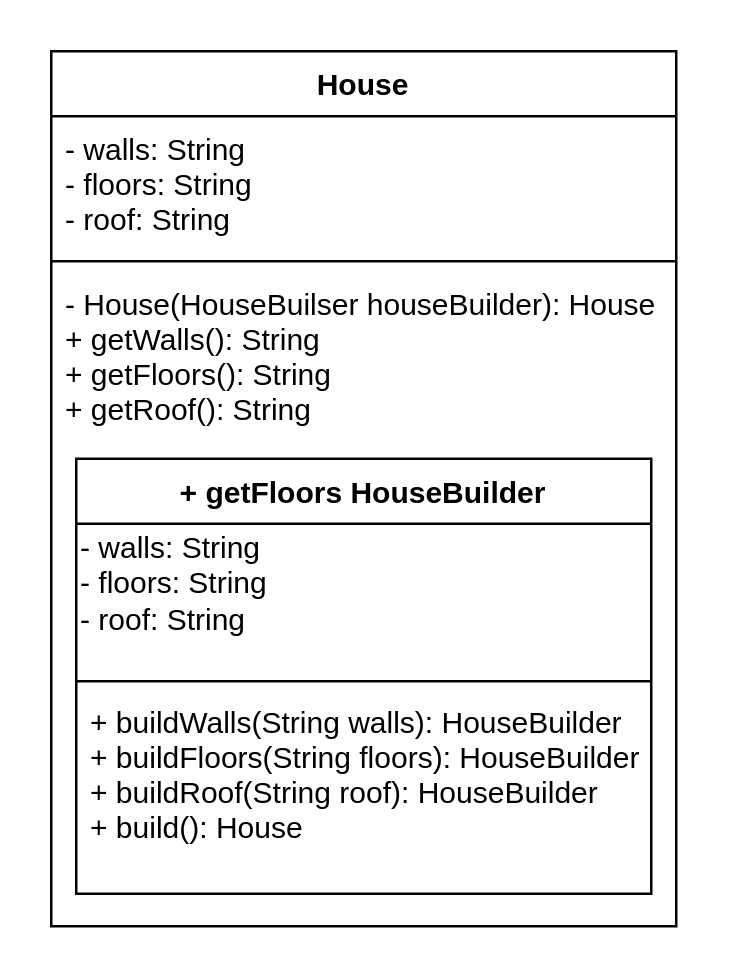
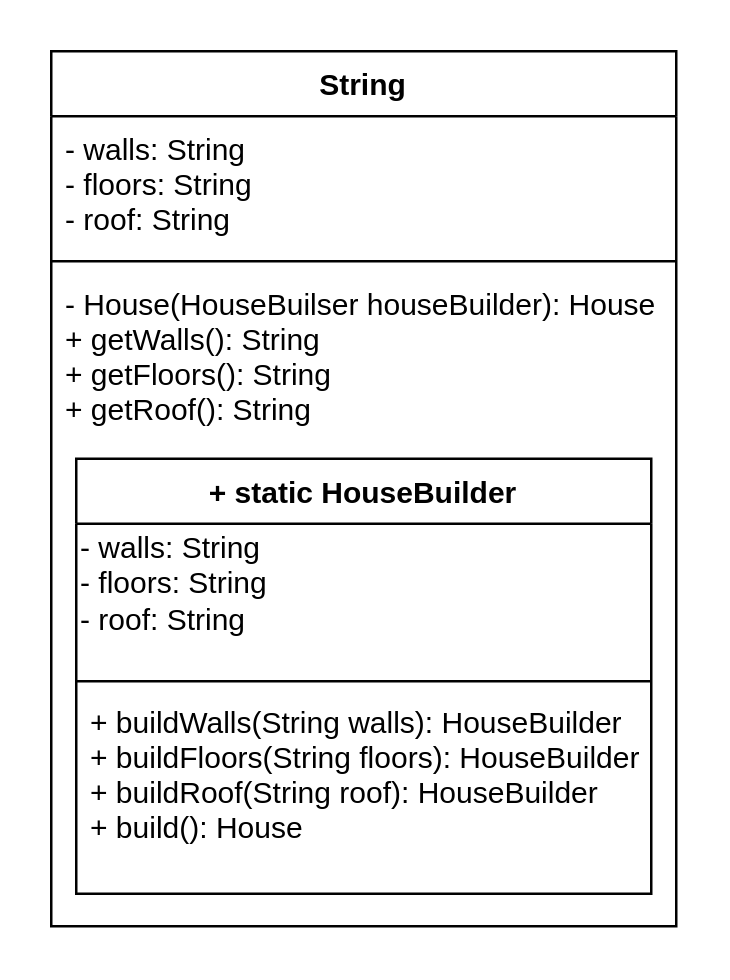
node "House": label "House" -> "String"
node "+ getFloors HouseBuilder": label "+ getFloors HouseBuilder" -> "+ static HouseBuilder"
